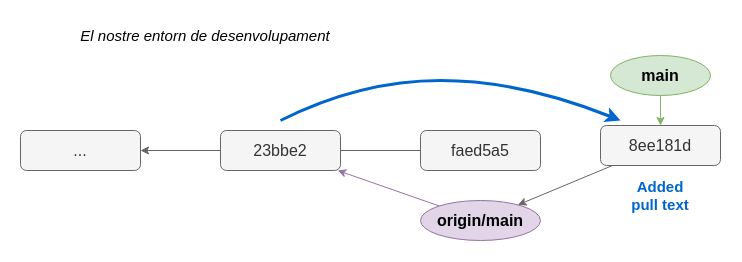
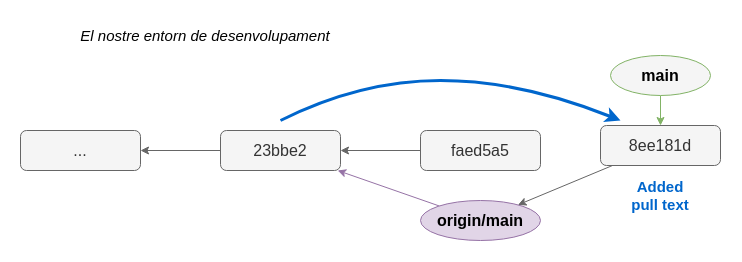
node "main": fillcolor #d5e8d4 -> #f5f5f5
edge "23bbe2" -- "faed5a5": arrowhead none -> classic
